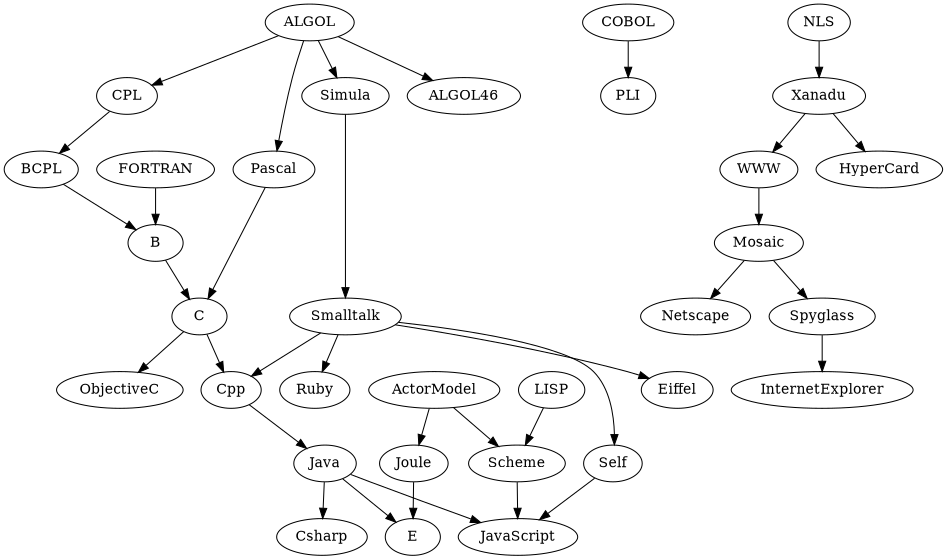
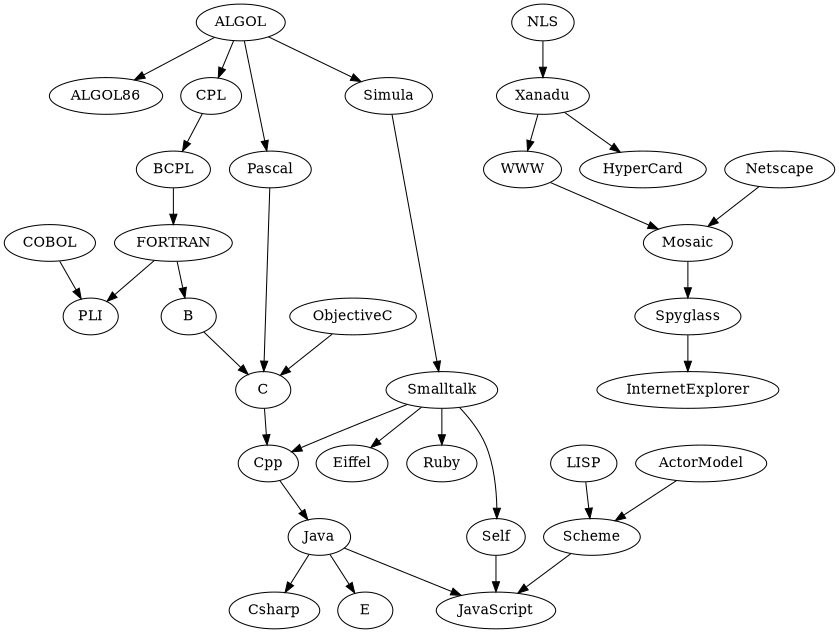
node "ALGOL46": label "ALGOL46" -> "ALGOL86"
edge "BCPL" -> "B": now "BCPL" -> "FORTRAN"
edge "Mosaic" -> "Netscape": reversed
edge "FORTRAN" -> "PLI": added
edge "C" -> "ObjectiveC": reversed
node "Joule": removed
